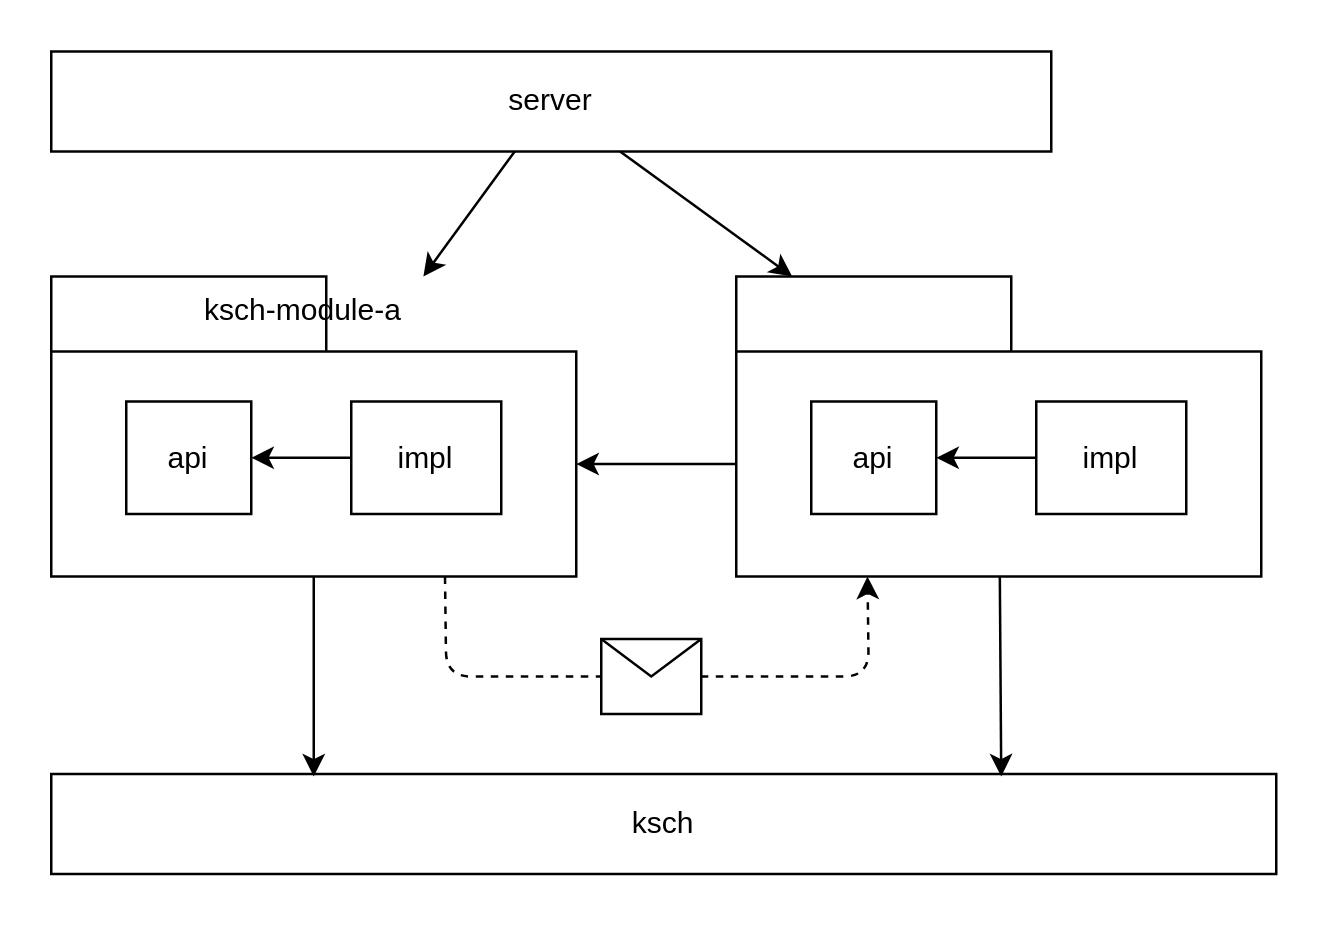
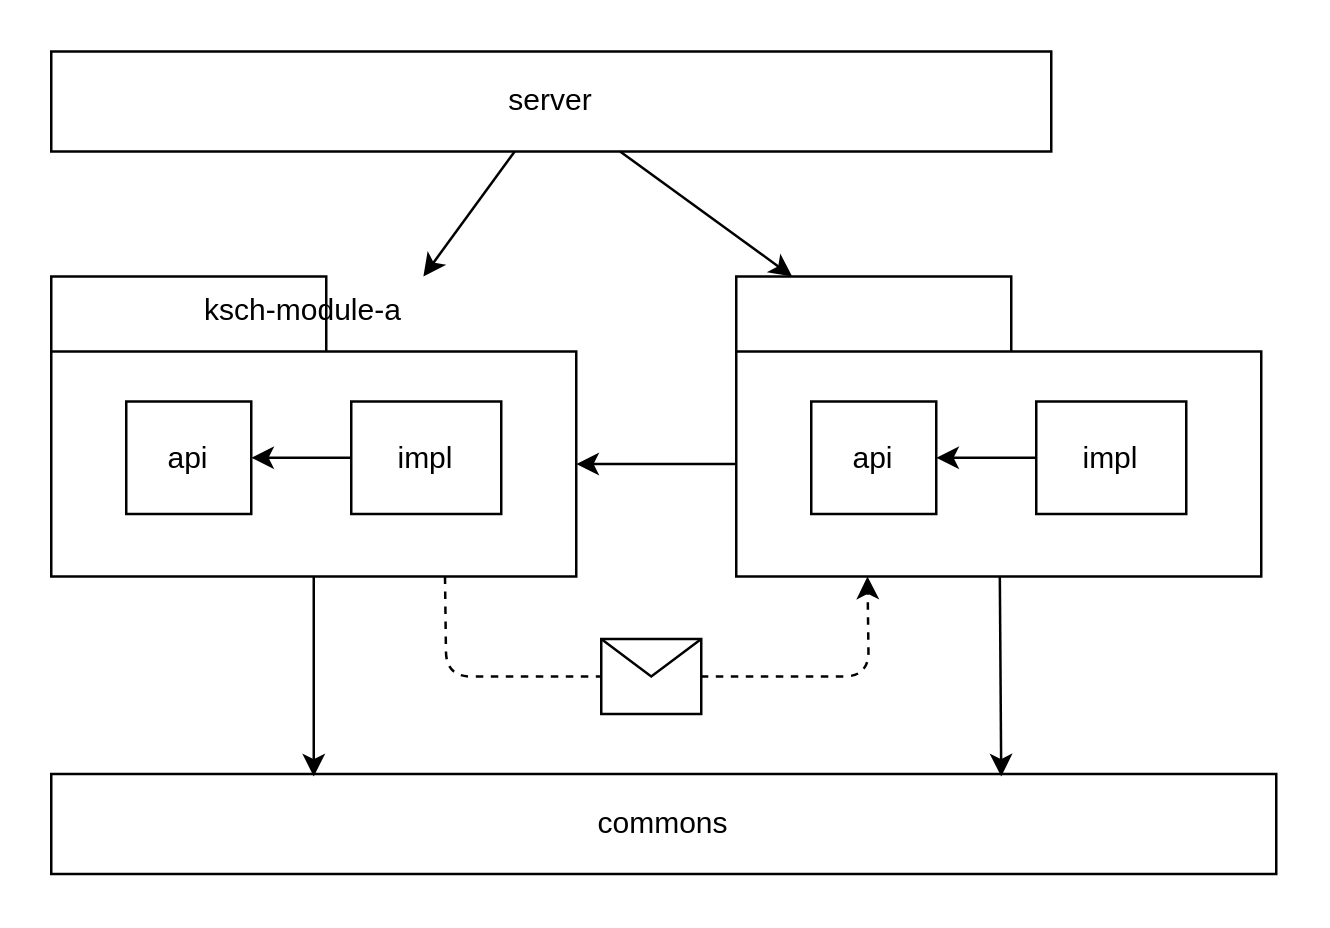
node "ksch": label "ksch" -> "commons"
